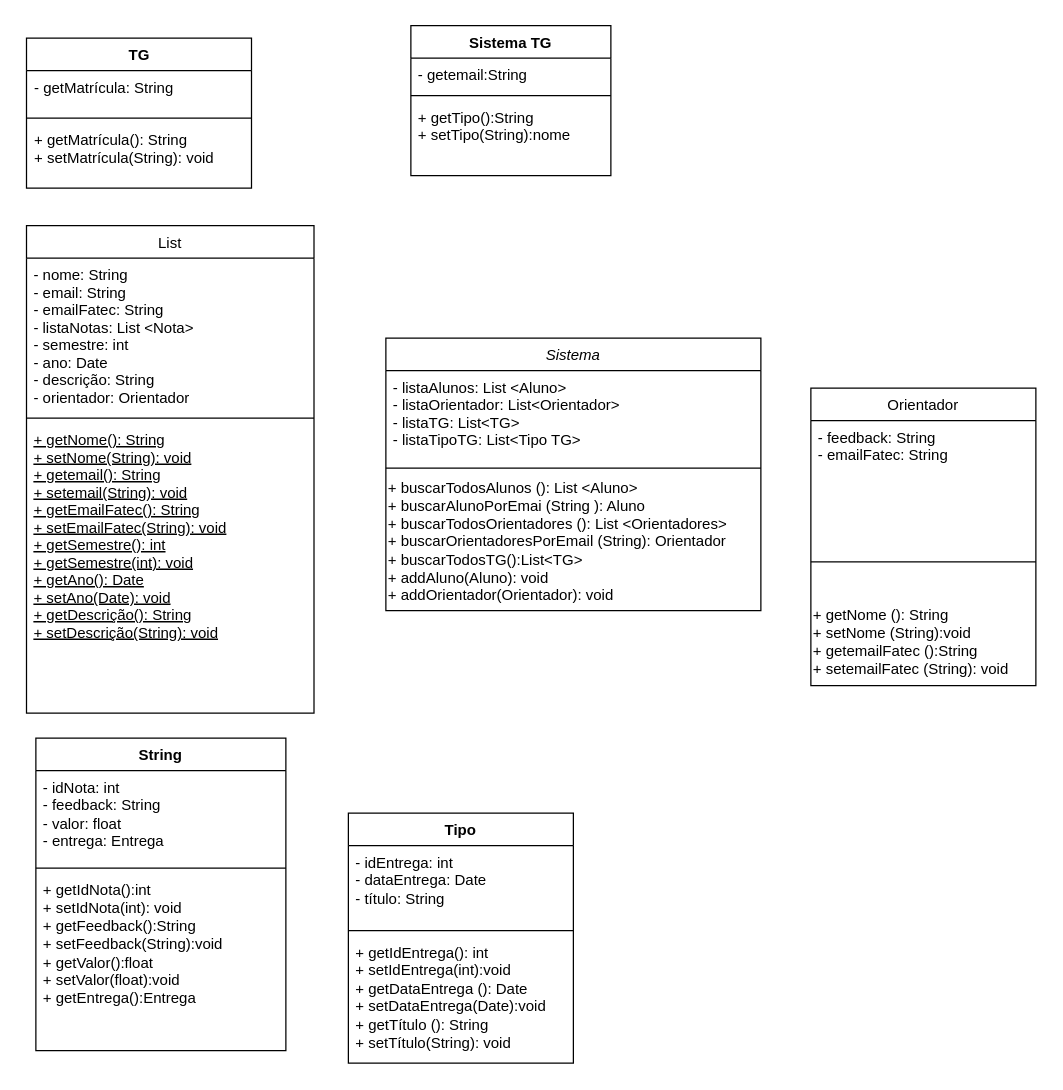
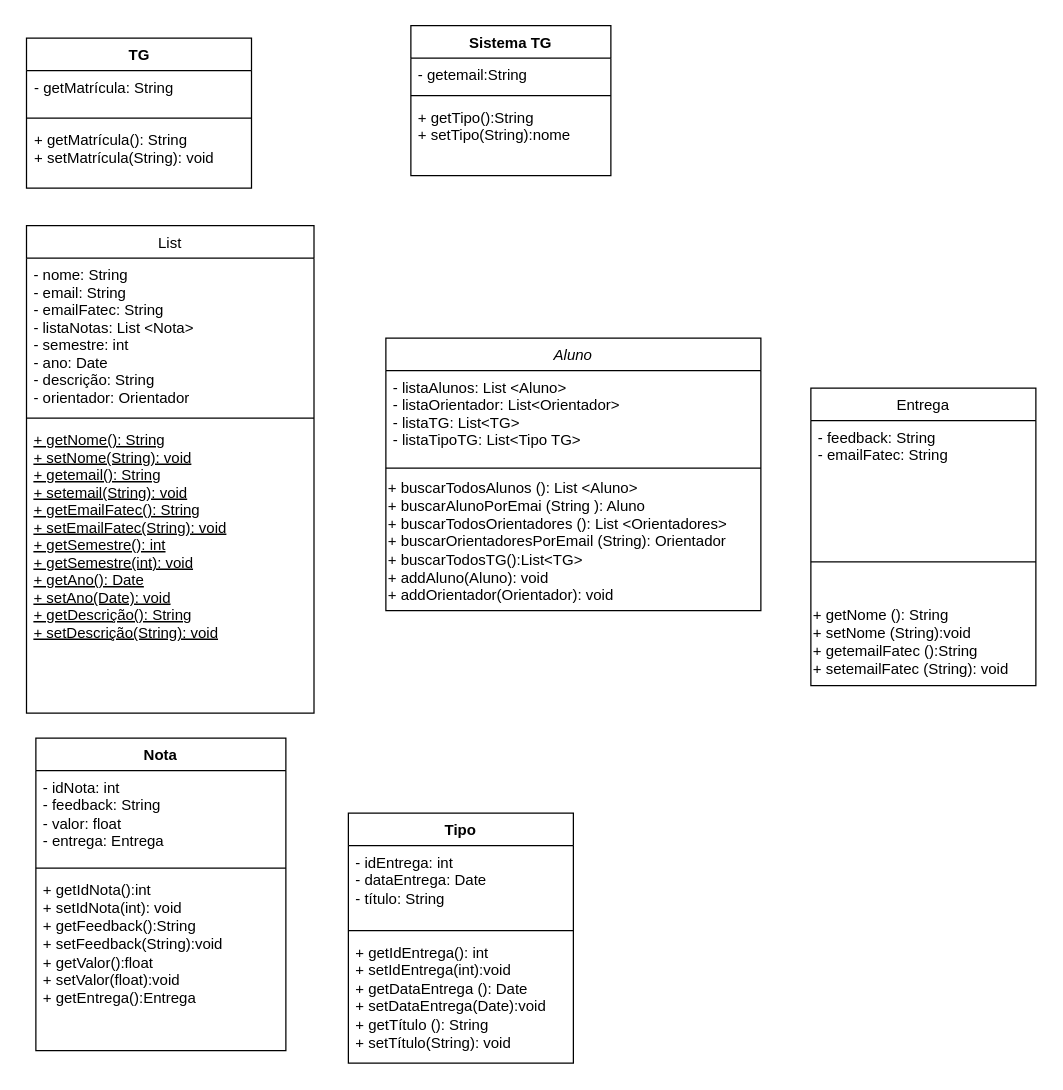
node "Sistema": label "Sistema" -> "Aluno"
node "Orientador": label "Orientador" -> "Entrega"
node "String": label "String" -> "Nota"
